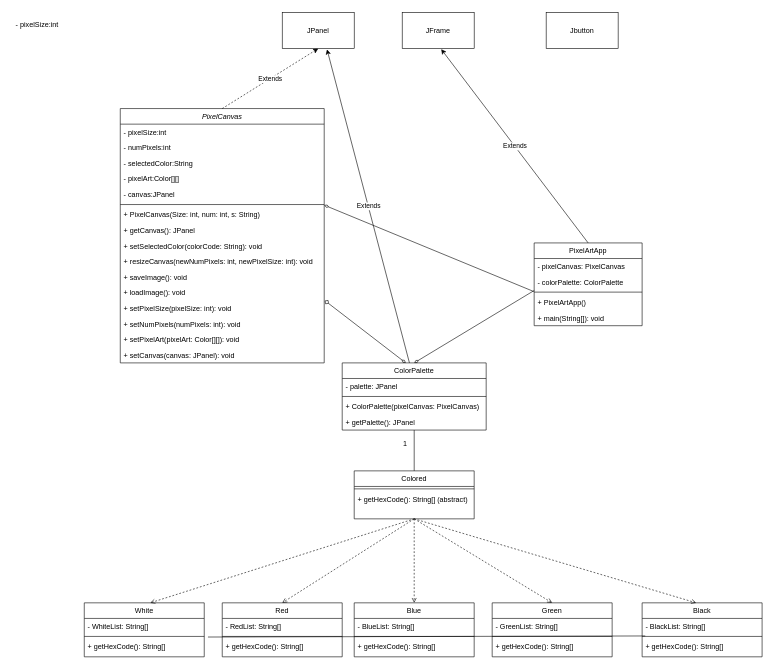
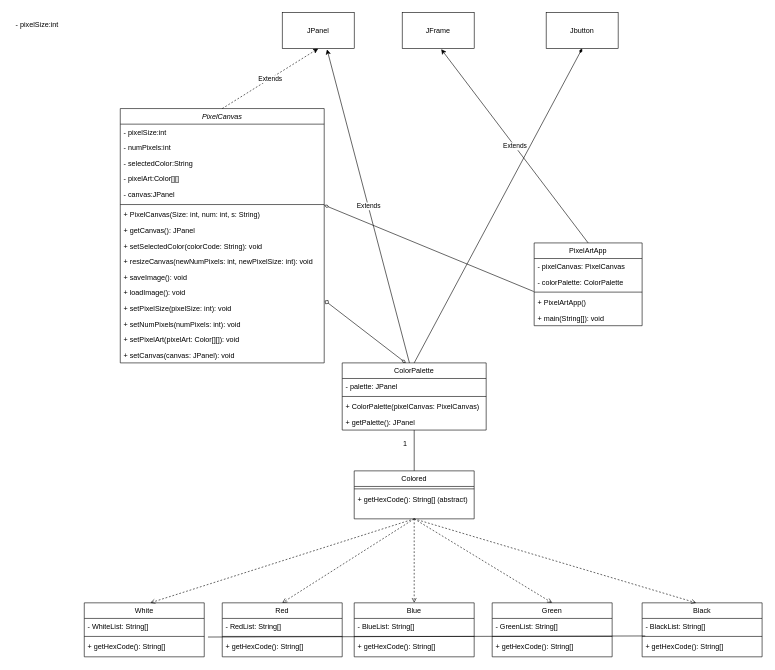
edge "ColorPalette" -> "Jbutton": added
edge "- colorPalette: ColorPalette" -> "ColorPalette": removed
